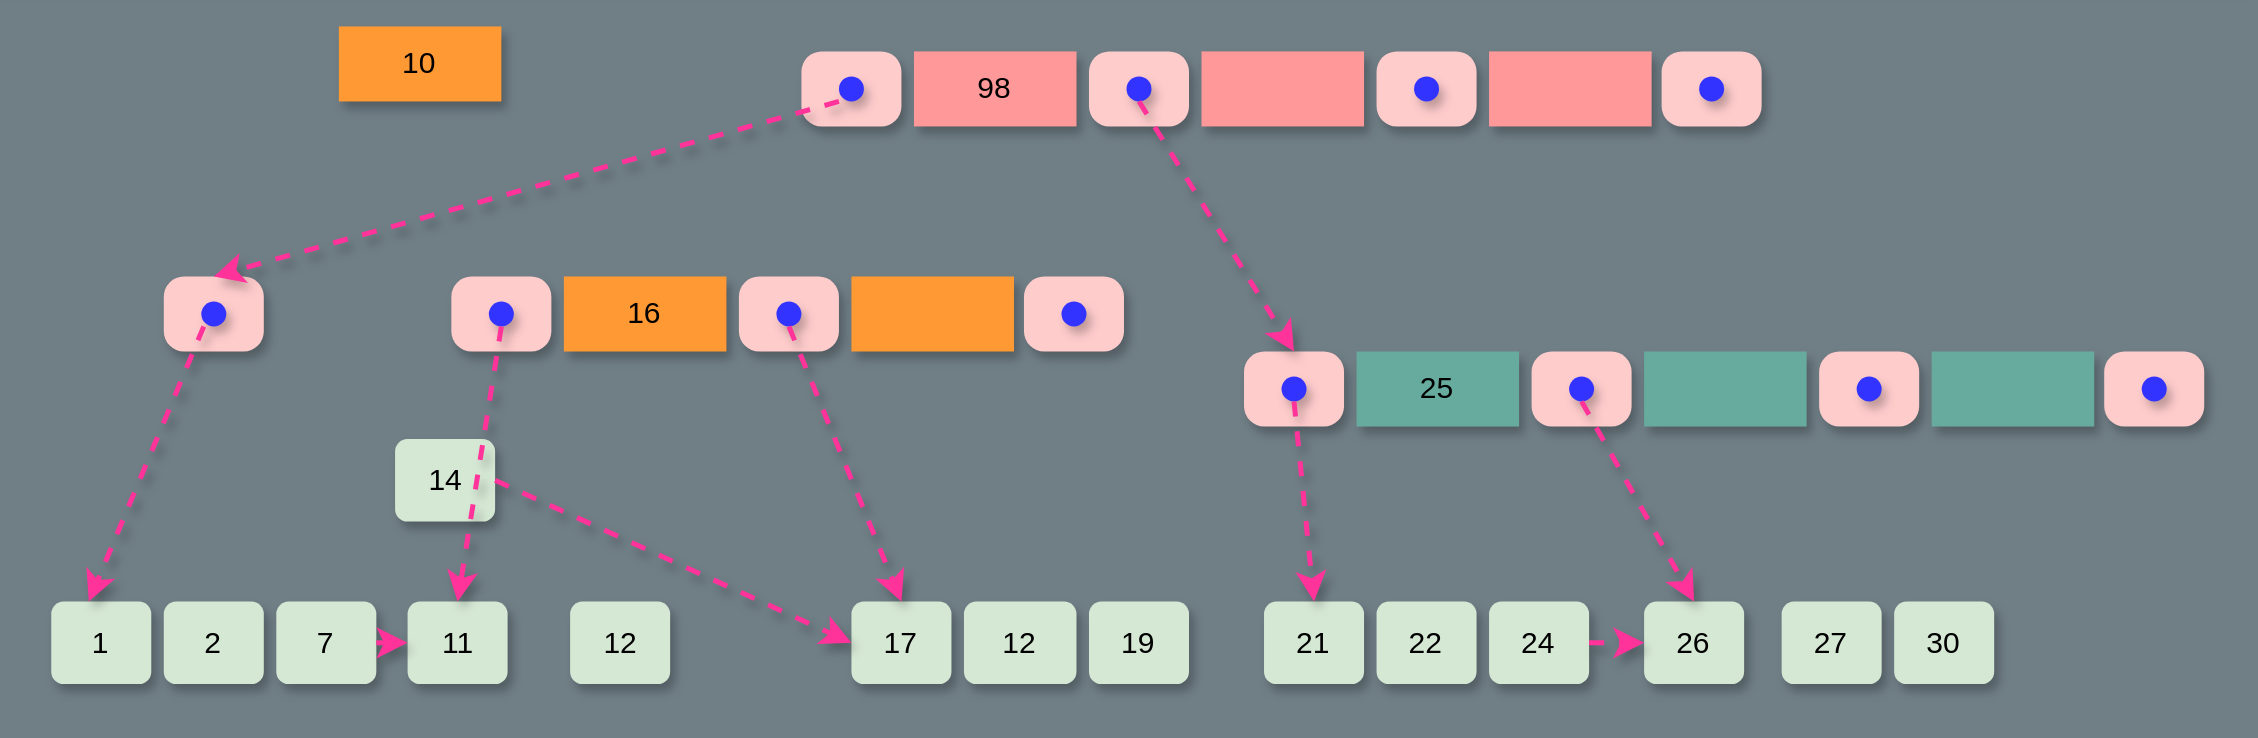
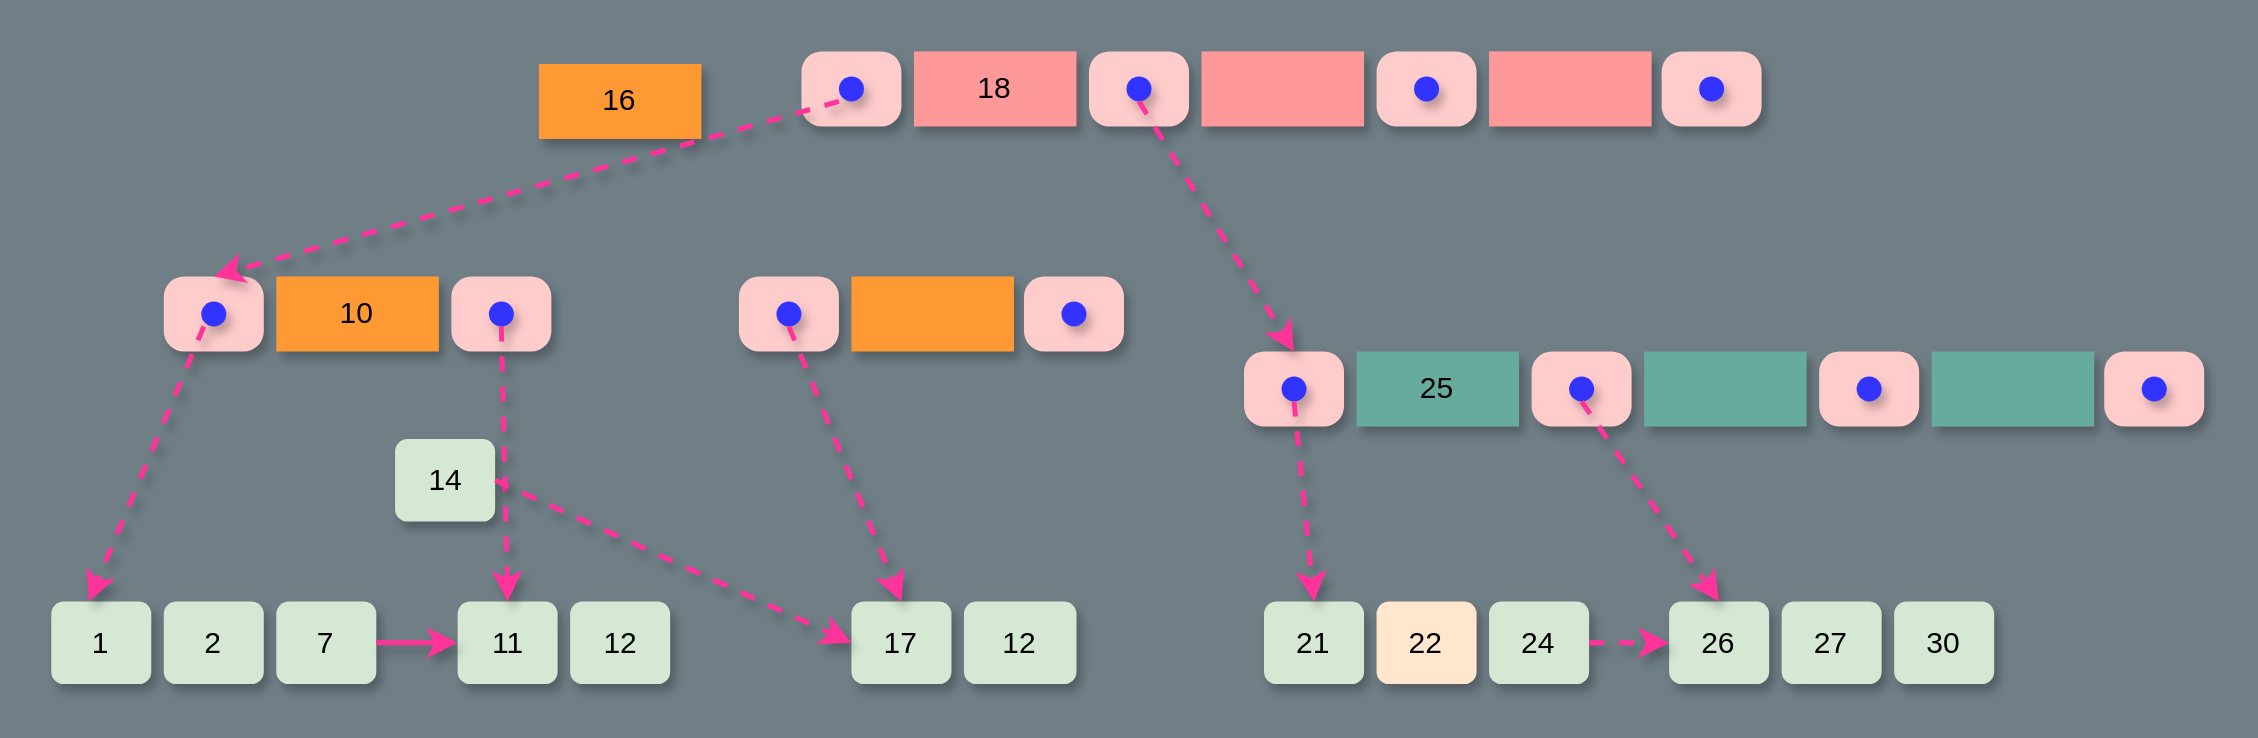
node "10": moved (420, 64) -> (358, 314)
node "98": label "98" -> "18"
node "16": moved (645, 314) -> (620, 101)
node "11": moved (458, 643) -> (508, 643)
node "19": removed
node "22": fillcolor #d5e8d4 -> #ffe6cc
node "26": moved (1694, 643) -> (1719, 643)
